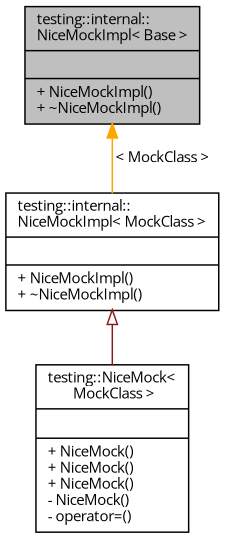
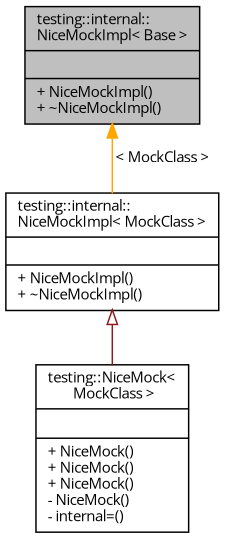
node "testing::NiceMock<": text "- operator=()" -> "- internal=()"
